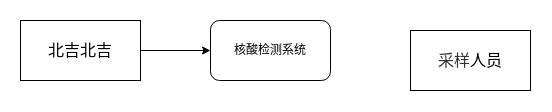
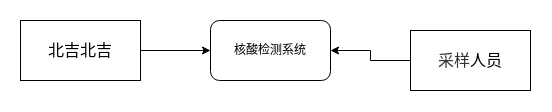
edge "采样人员" -> "核酸检测系统": added
